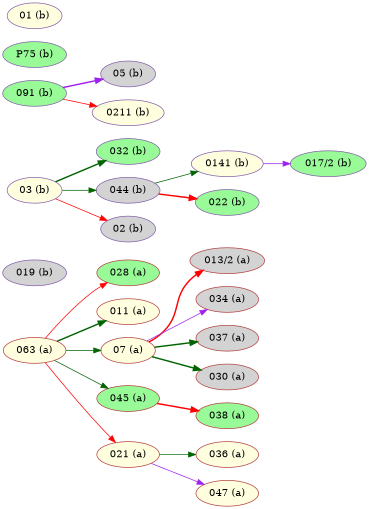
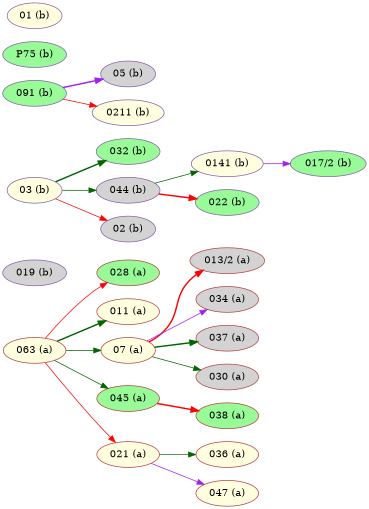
edge "07 (a)" -> "030 (a)": style bold -> solid
